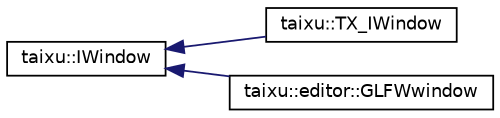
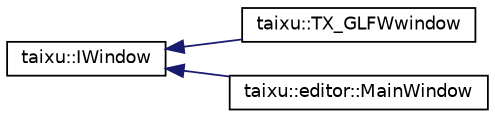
node "taixu::TX_IWindow": label "taixu::TX_IWindow" -> "taixu::TX_GLFWwindow"
node "taixu::editor::GLFWwindow": label "taixu::editor::GLFWwindow" -> "taixu::editor::MainWindow"
